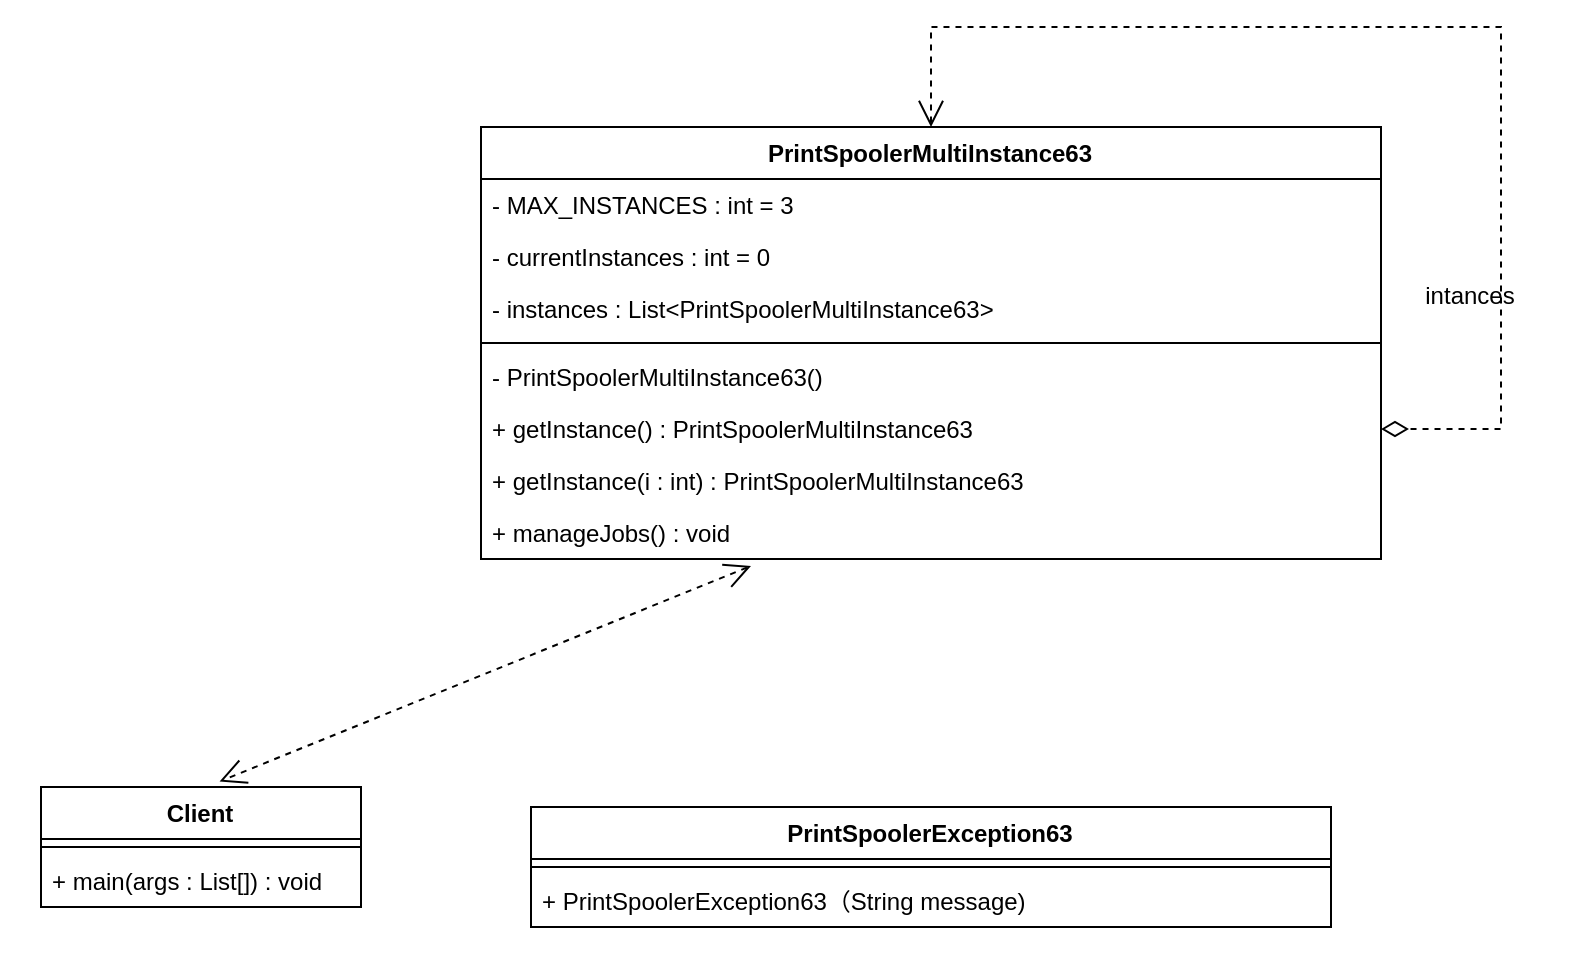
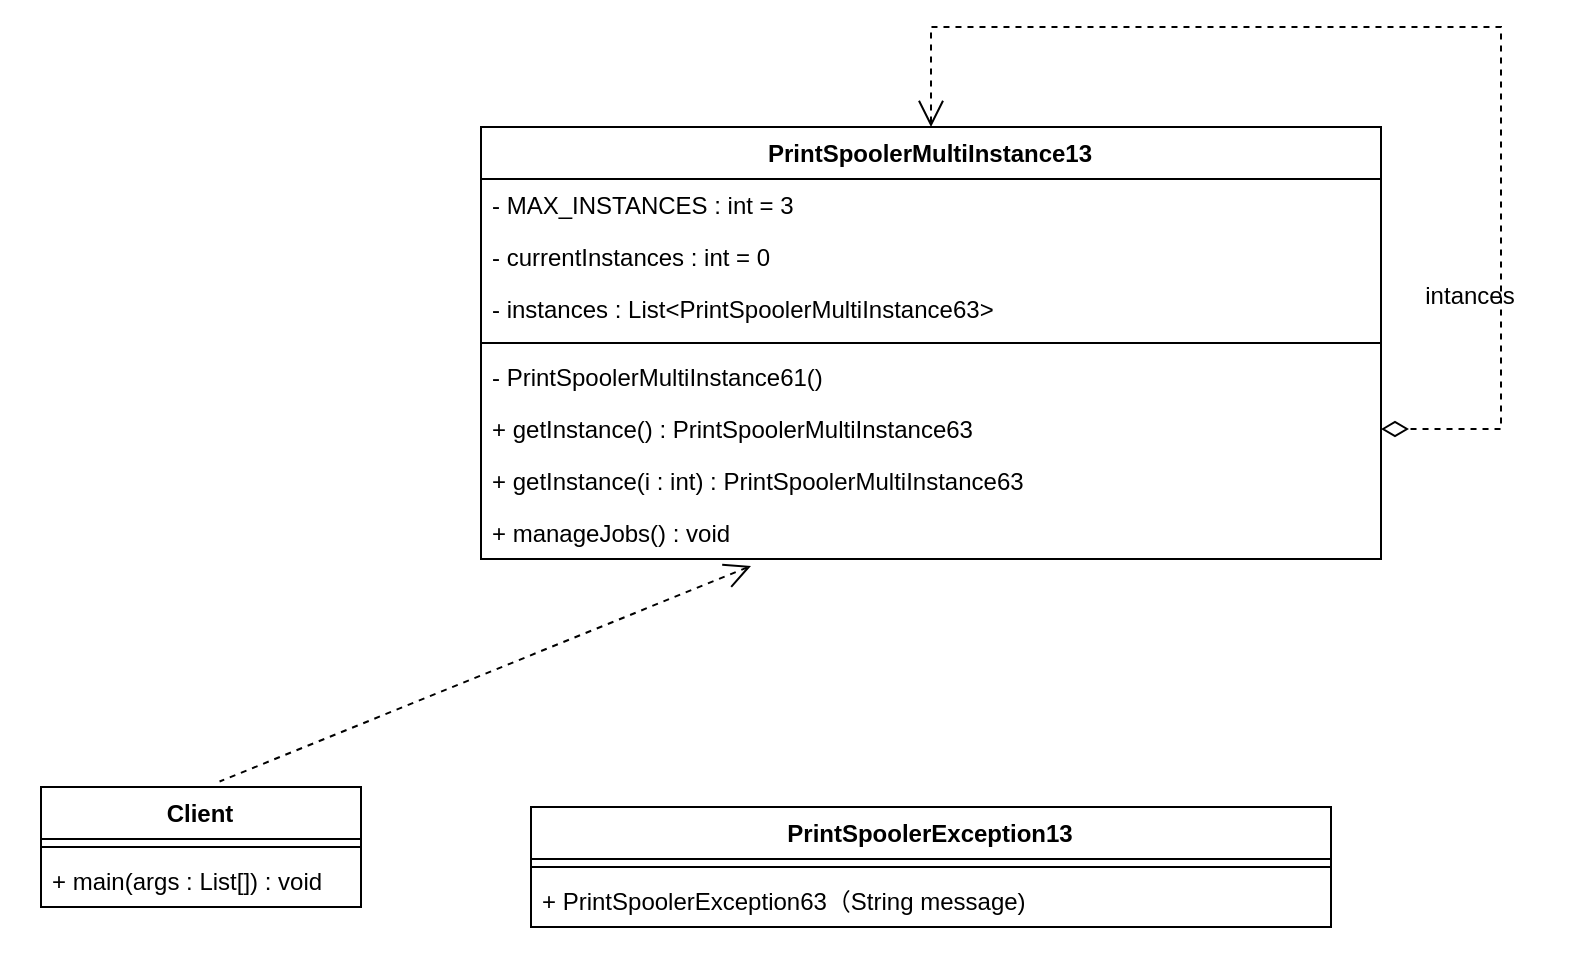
node "PrintSpoolerMultiInstance63": label "PrintSpoolerMultiInstance63" -> "PrintSpoolerMultiInstance13"
node "- PrintSpoolerMultiInstance63()": label "- PrintSpoolerMultiInstance63()" -> "- PrintSpoolerMultiInstance61()"
edge "+ manageJobs() : void" -- "Client": arrowhead open -> none
node "PrintSpoolerException63": label "PrintSpoolerException63" -> "PrintSpoolerException13"
